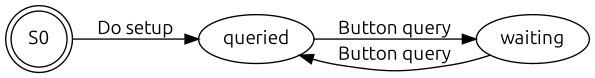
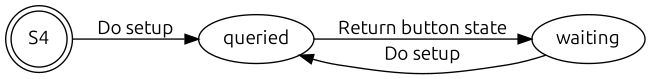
edge "queried" -> "waiting": label "Button query" -> "Return button state"
node "S0": label "S0" -> "S4"
edge "waiting" -> "queried": label "Button query" -> "Do setup"
